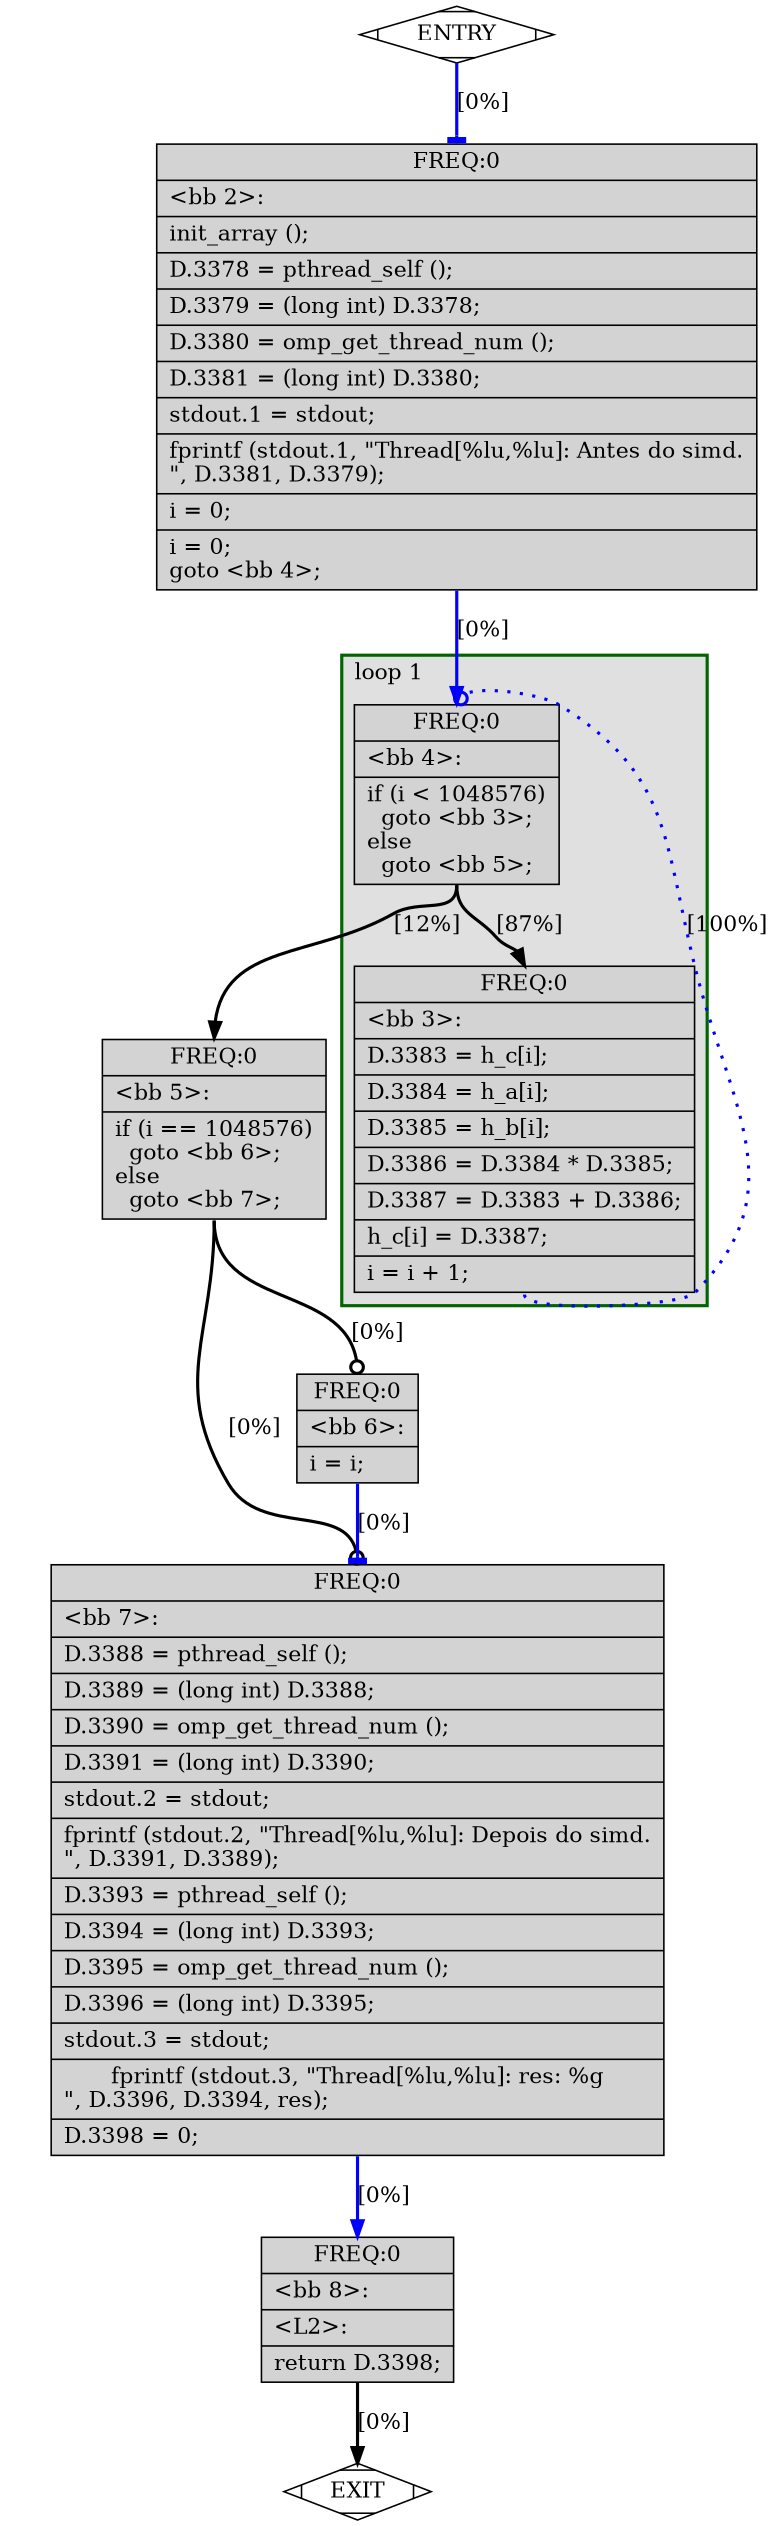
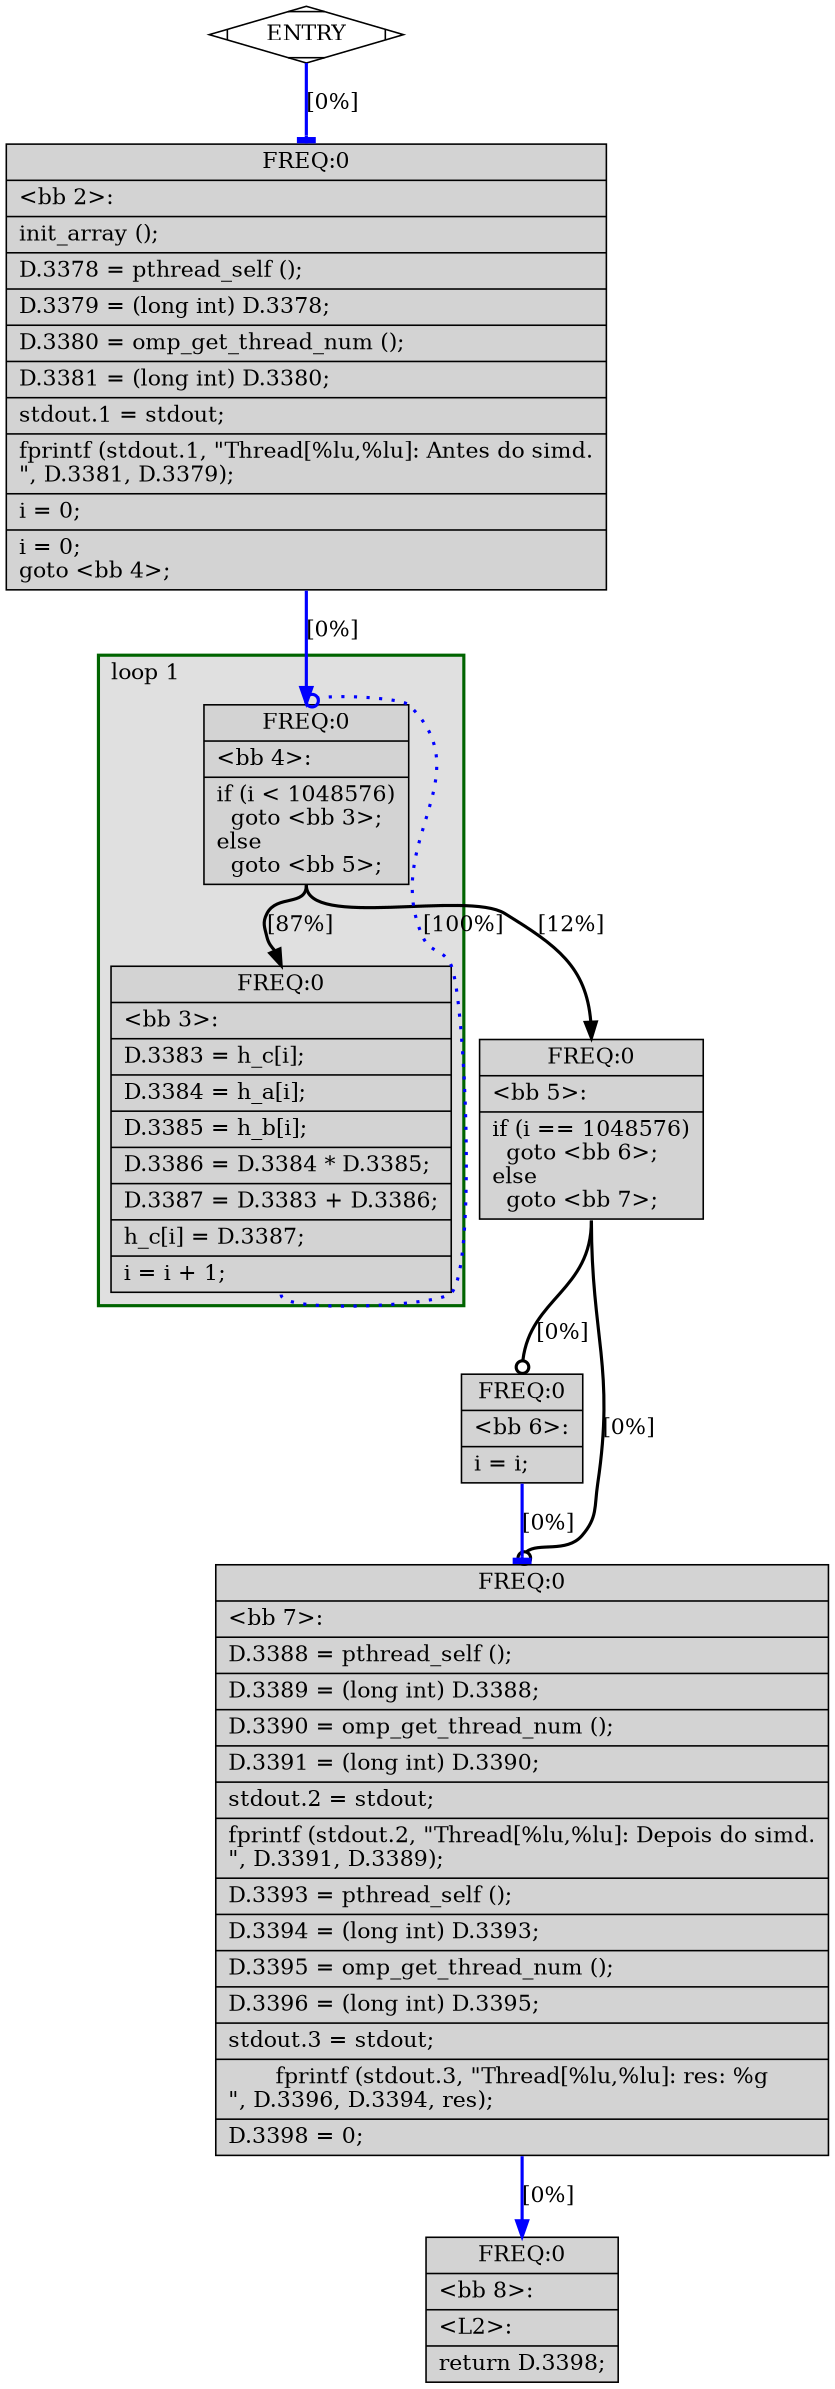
node "EXIT": removed
